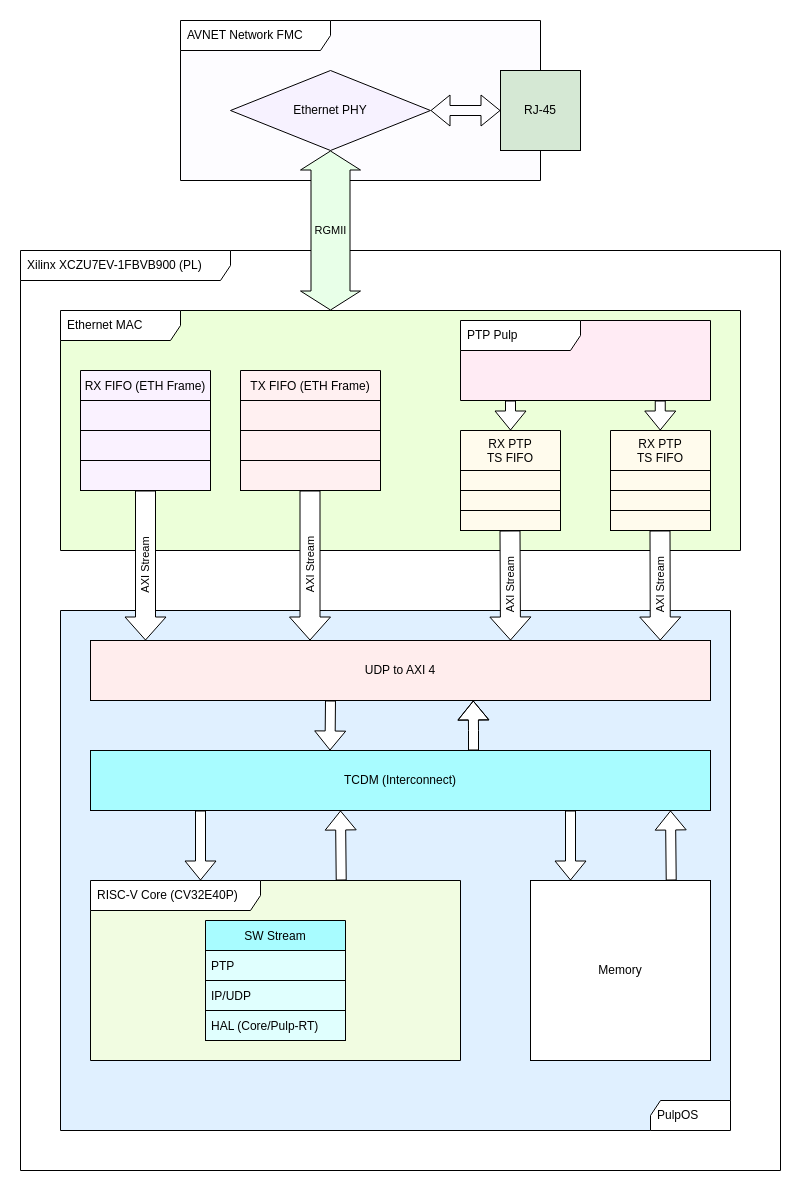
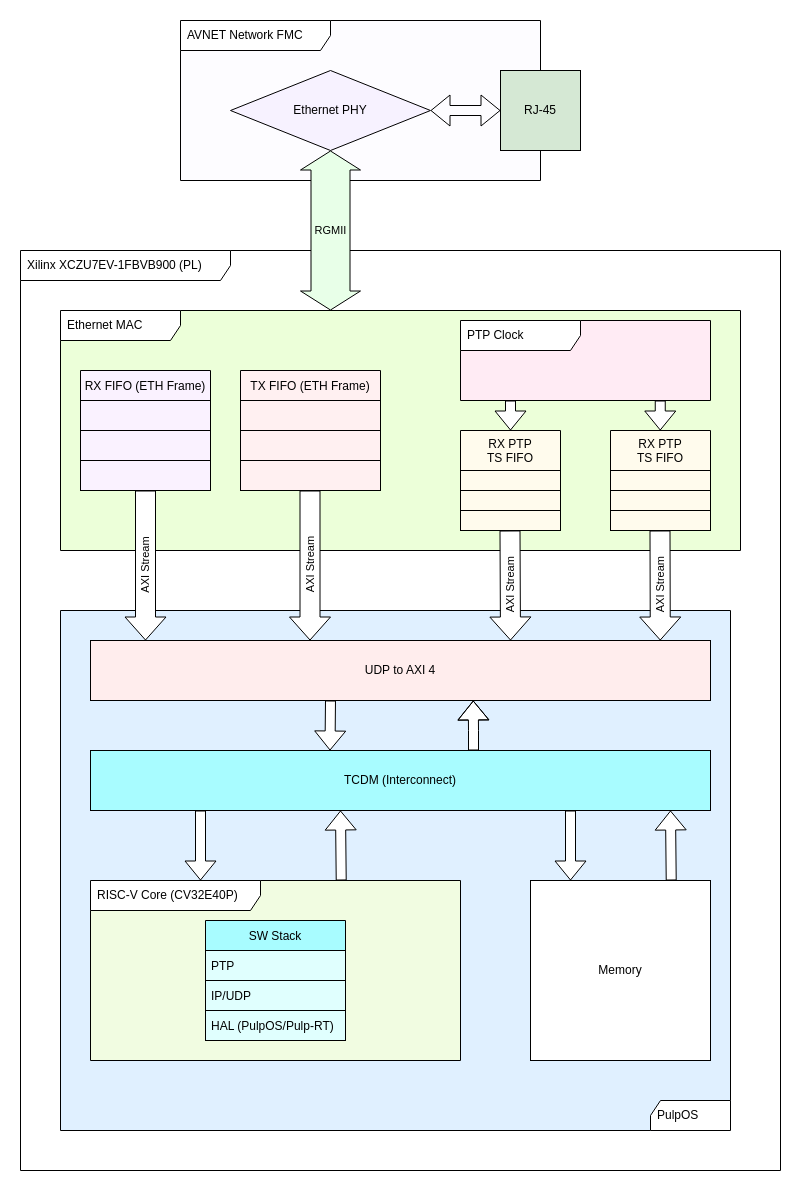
node "PTP Pulp": label "PTP Pulp" -> "PTP Clock"
node "SW Stream": label "SW Stream" -> "SW Stack"
node "HAL (Core/Pulp-RT)": label "HAL (Core/Pulp-RT)" -> "HAL (PulpOS/Pulp-RT)"
